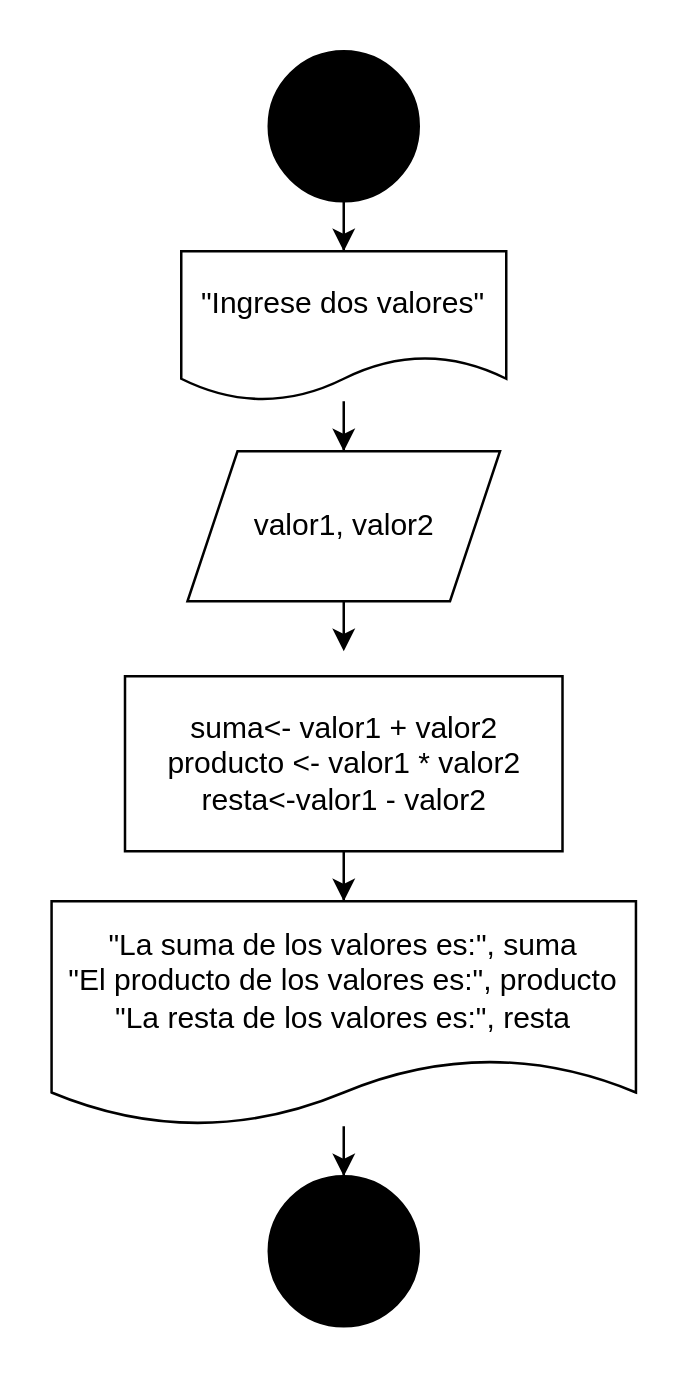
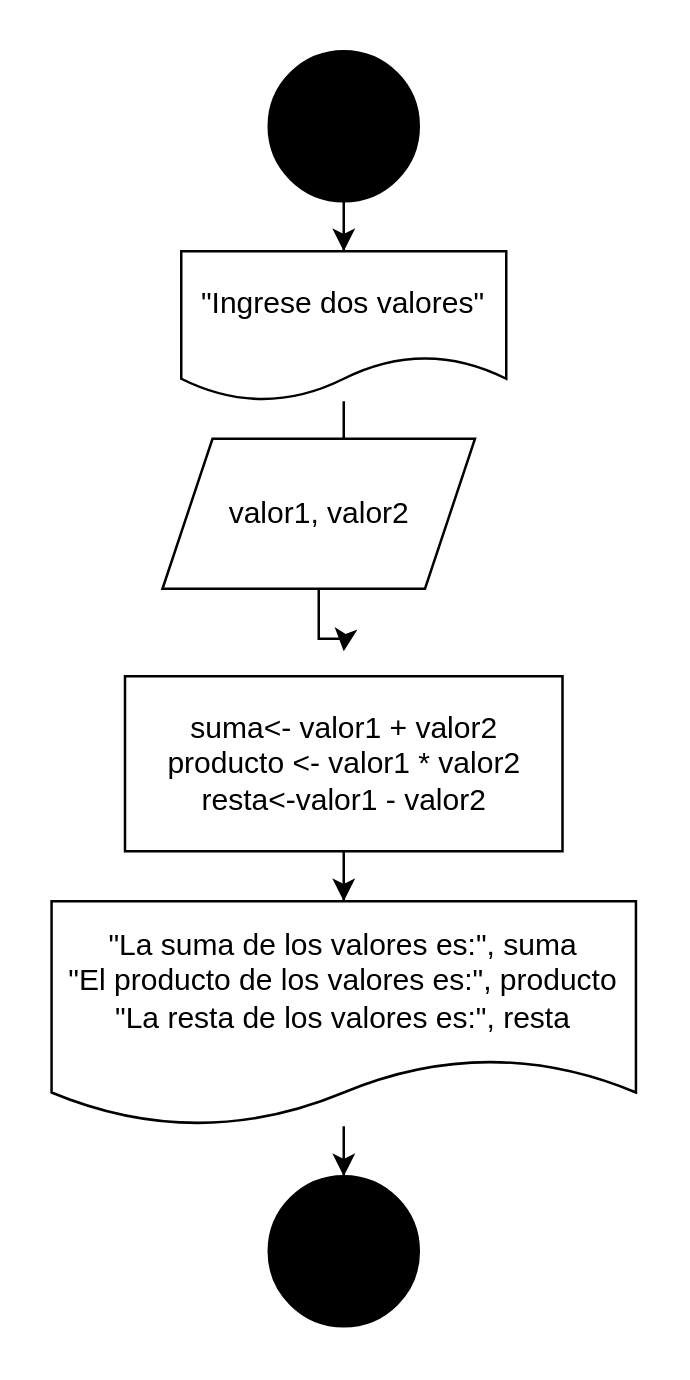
node "valor1, valor2": moved (344, 526) -> (319, 514)
